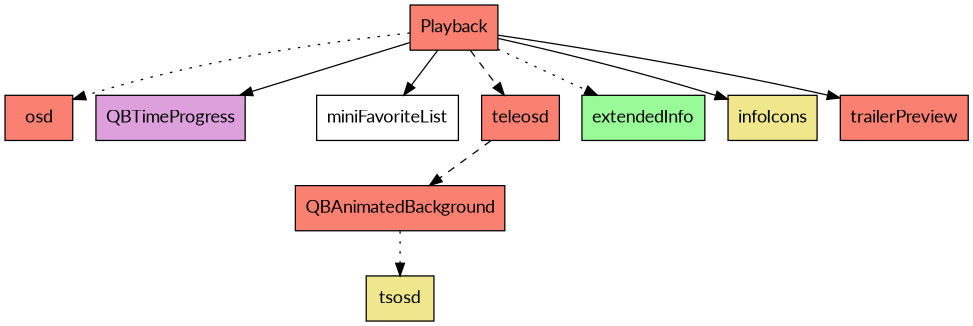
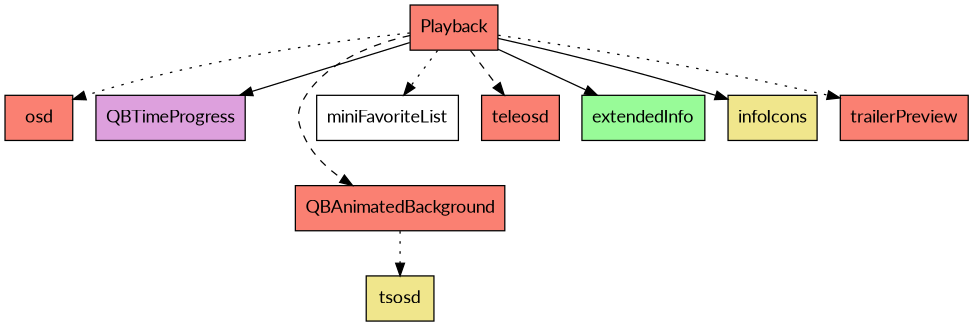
edge "Playback" -> "trailerPreview": style solid -> dotted
edge "Playback" -> "miniFavoriteList": style solid -> dotted
edge "Playback" -> "extendedInfo": style dotted -> solid
edge "teleosd" -> "QBAnimatedBackground": now "Playback" -> "QBAnimatedBackground"
